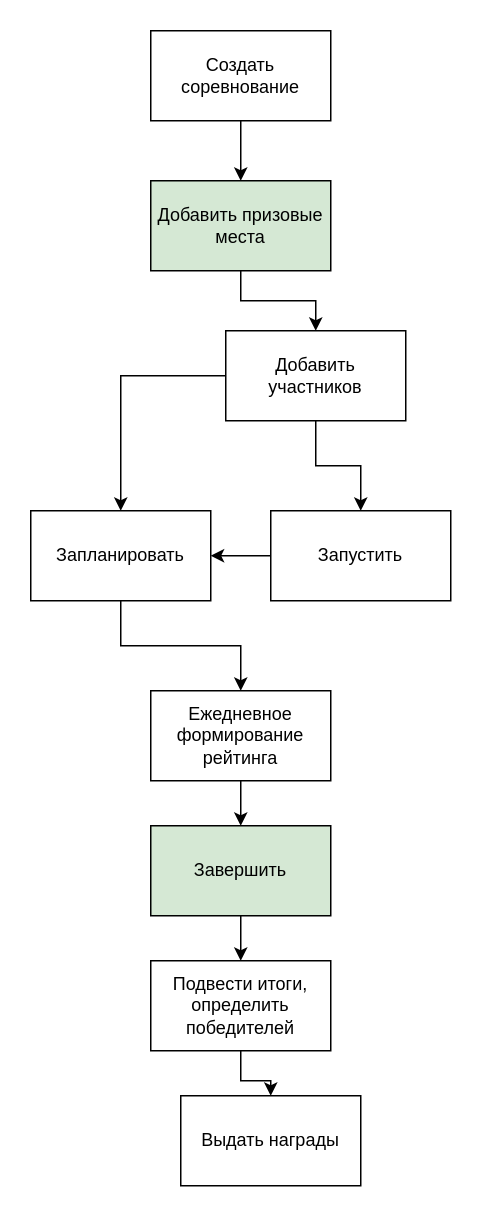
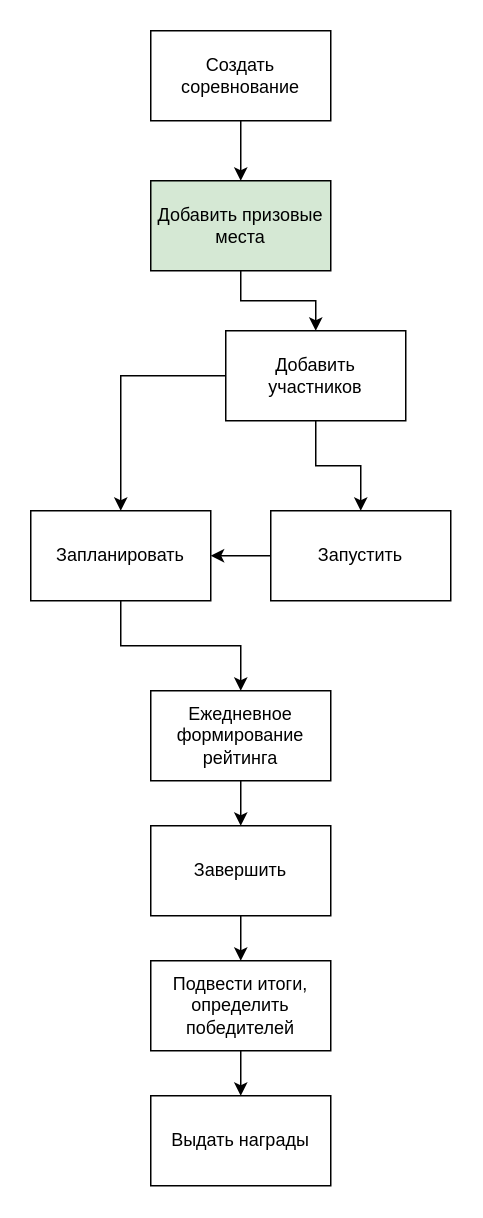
node "Завершить": fillcolor #d5e8d4 -> #ffffff
node "Выдать награды": moved (271, 1141) -> (241, 1141)
